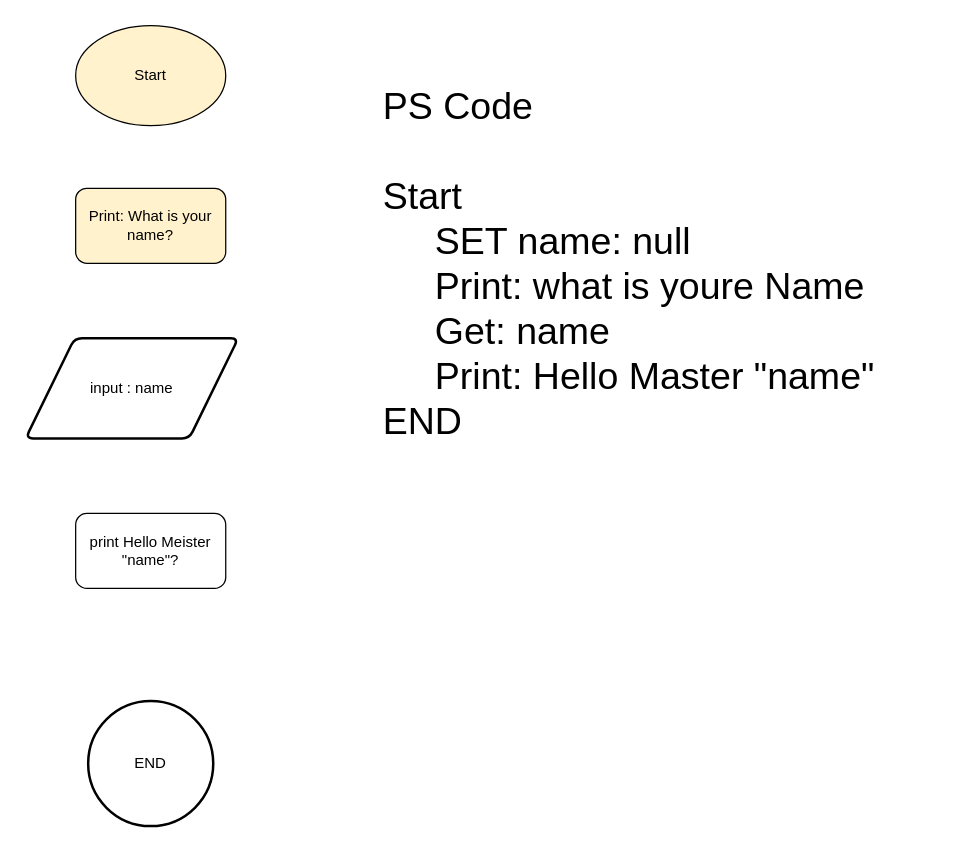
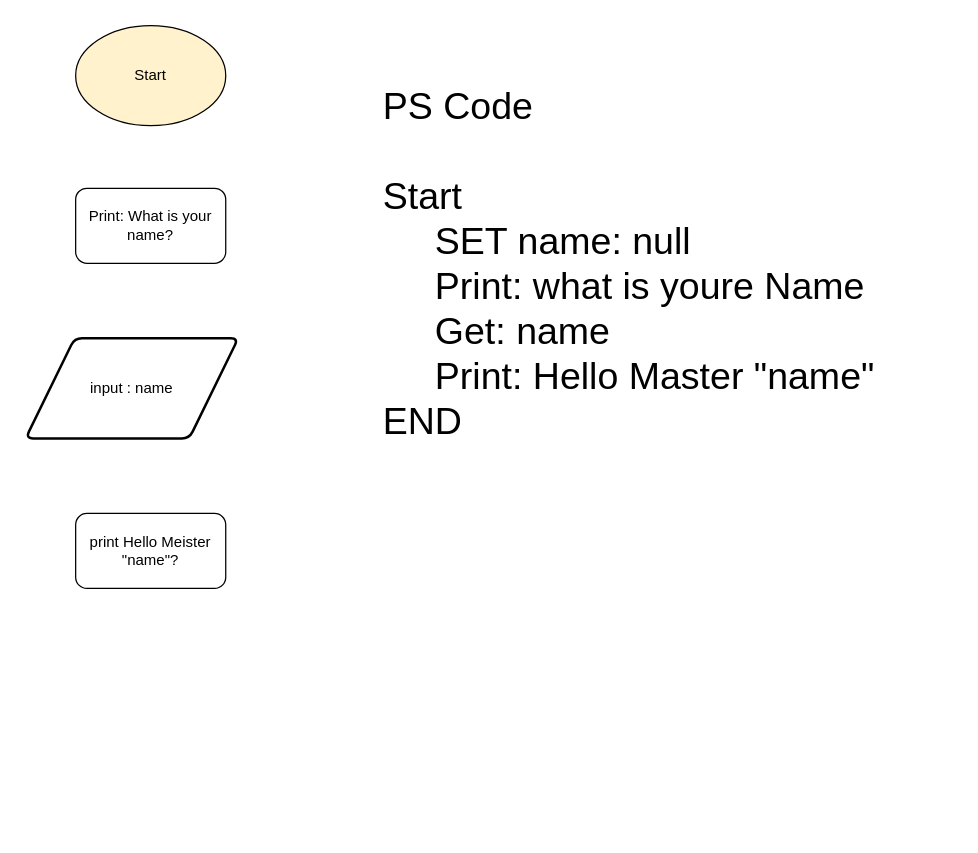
node "Print: What is your name?": fillcolor #fff2cc -> #ffffff
node "END": removed
